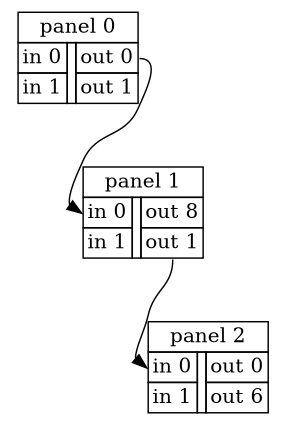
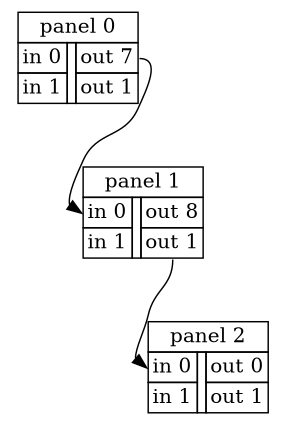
node "panel 0": text "out 0" -> "out 7"
node "panel 2": text "out 6" -> "out 1"
